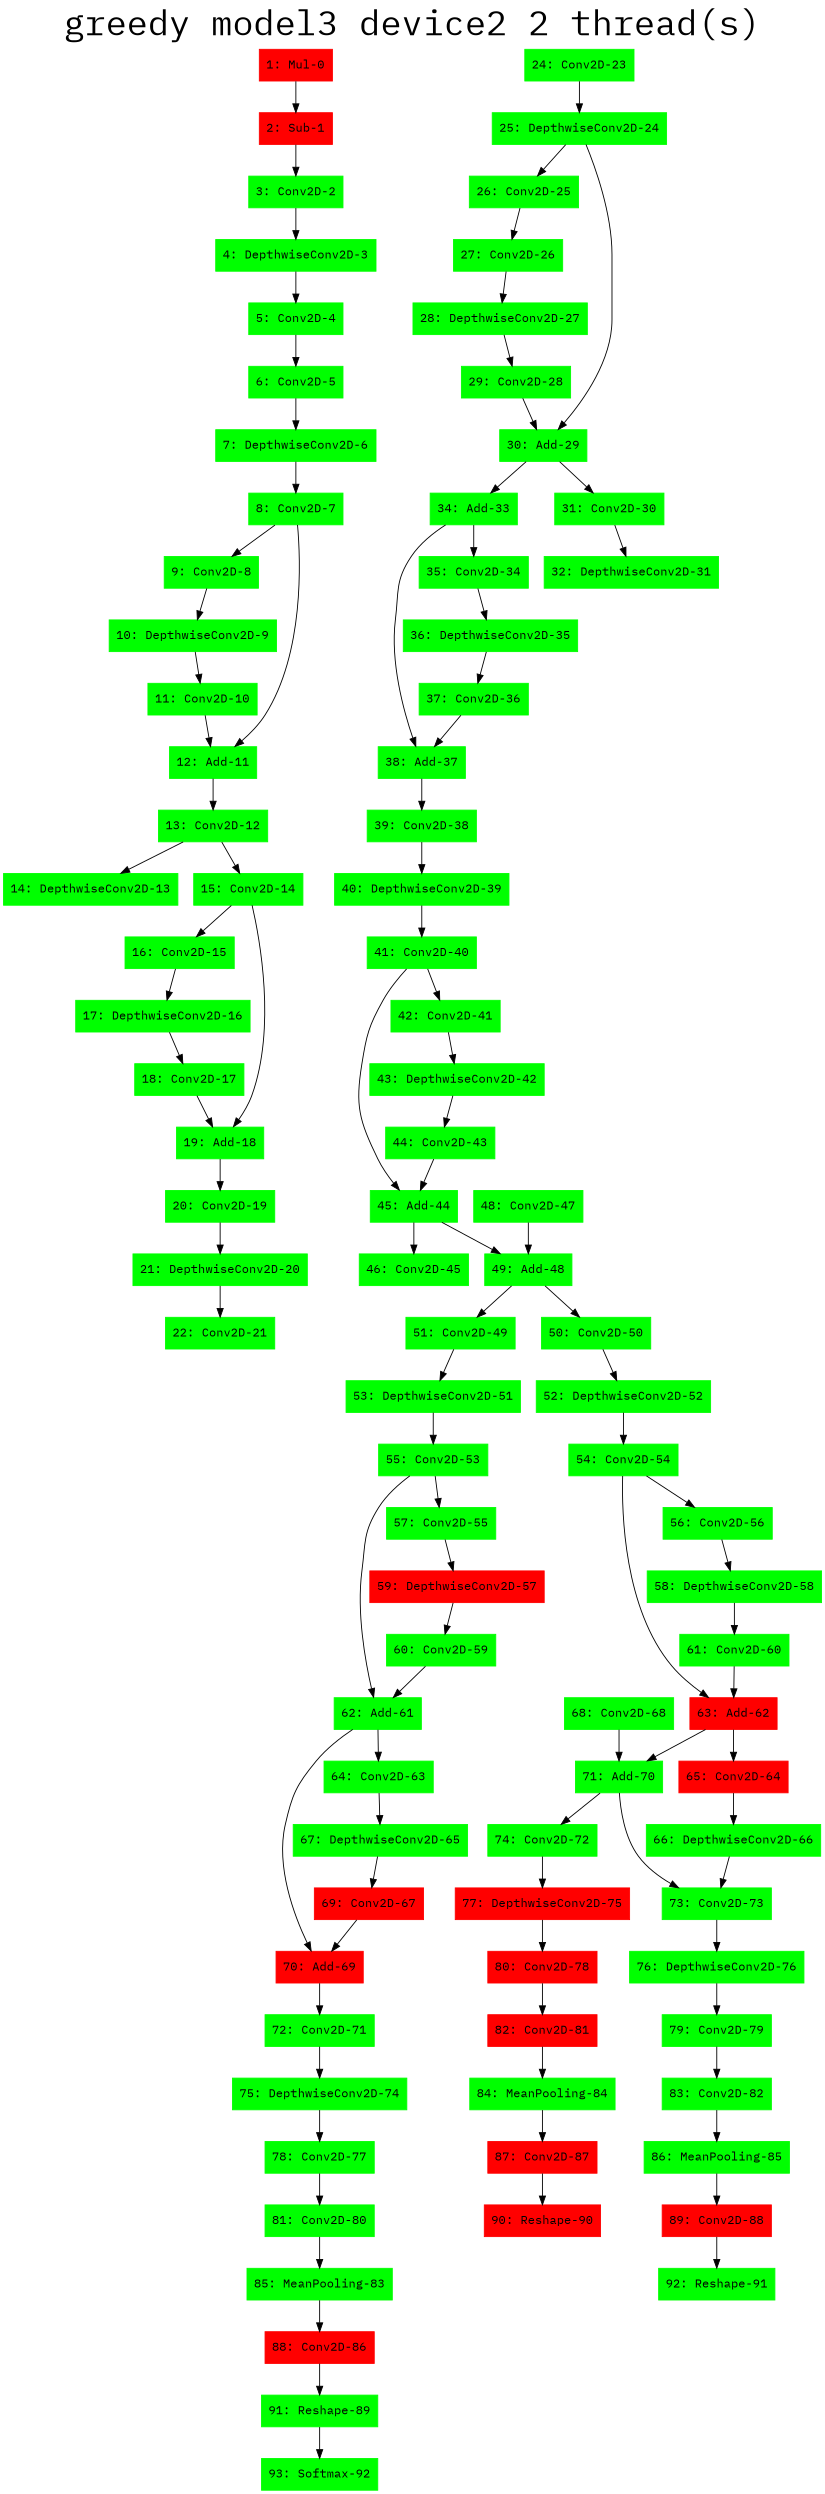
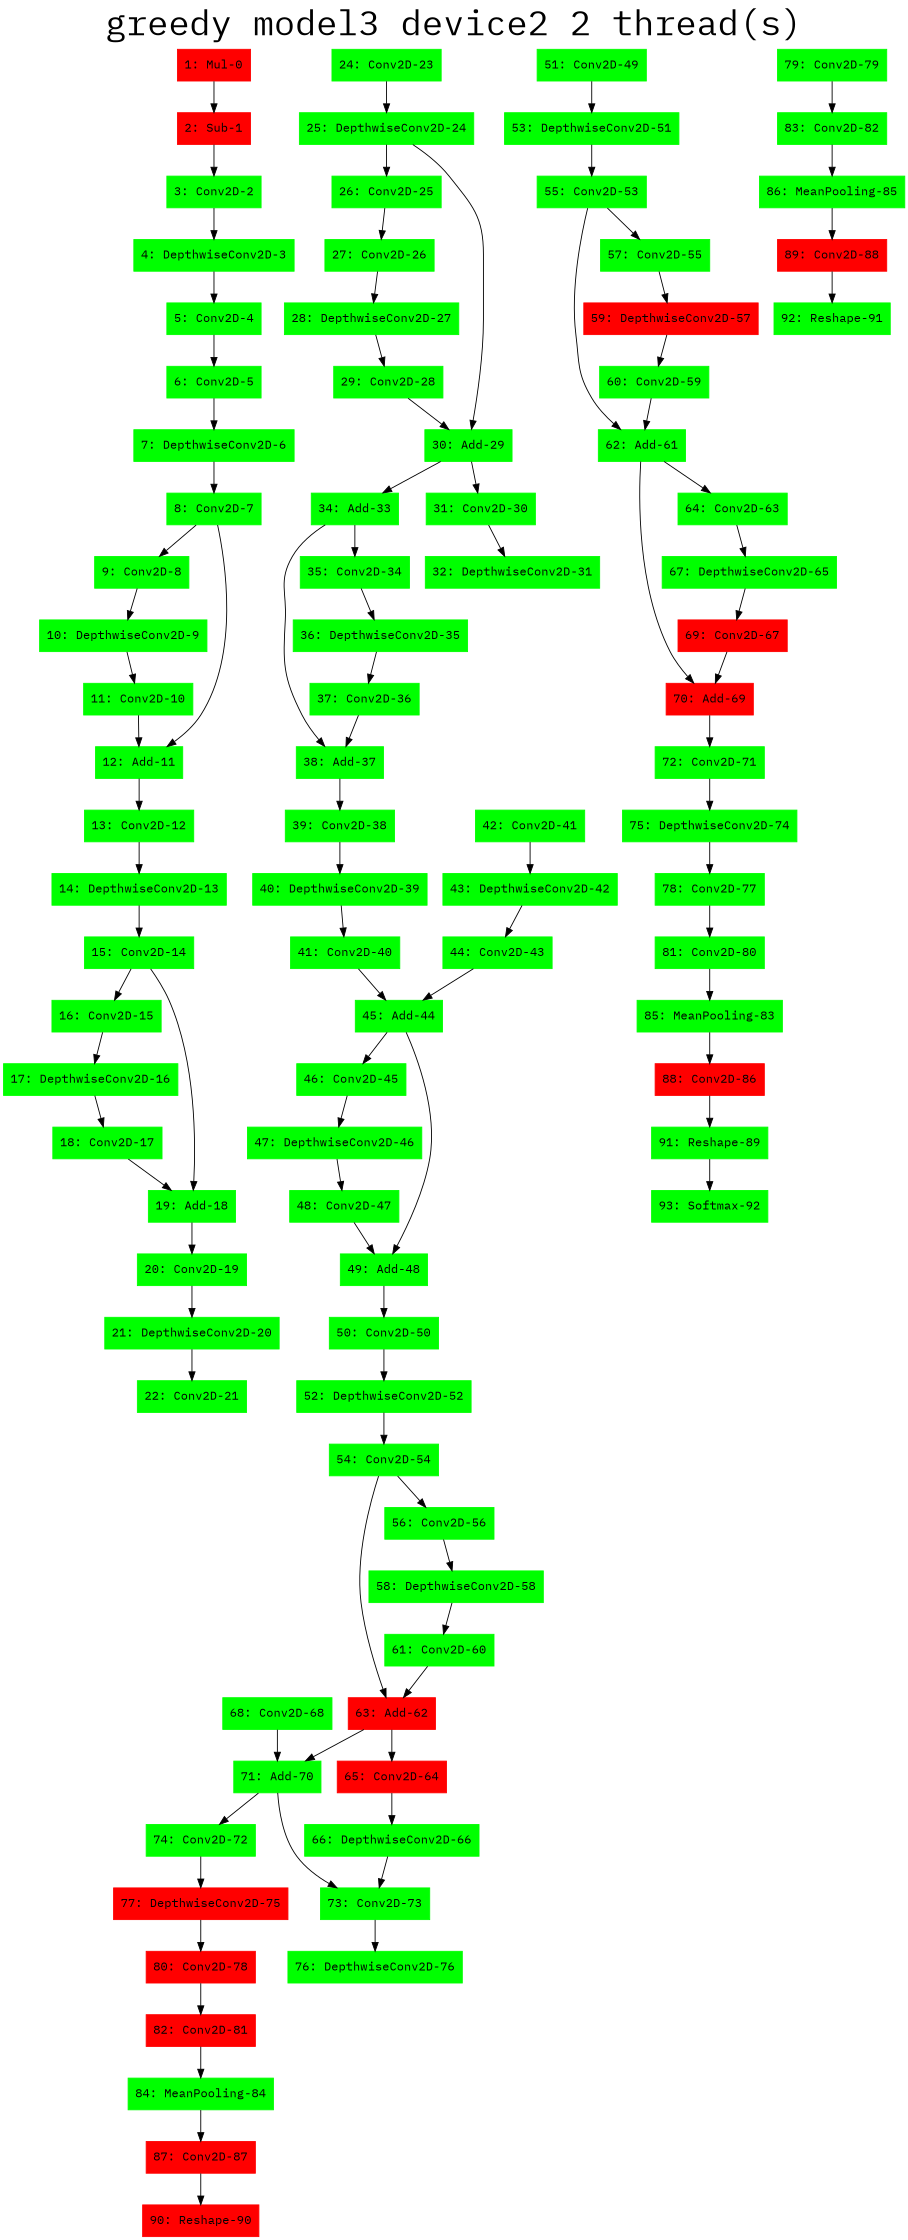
edge "13: Conv2D-12" -> "15: Conv2D-14": now "14: DepthwiseConv2D-13" -> "15: Conv2D-14"
edge "41: Conv2D-40" -> "42: Conv2D-41": removed
node "47: DepthwiseConv2D-46": added
edge "49: Add-48" -> "51: Conv2D-49": removed
edge "76: DepthwiseConv2D-76" -> "79: Conv2D-79": removed
